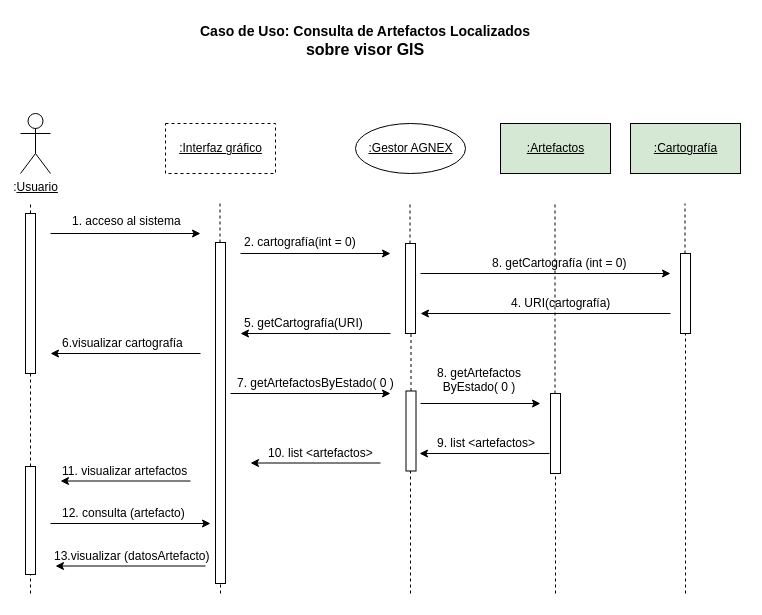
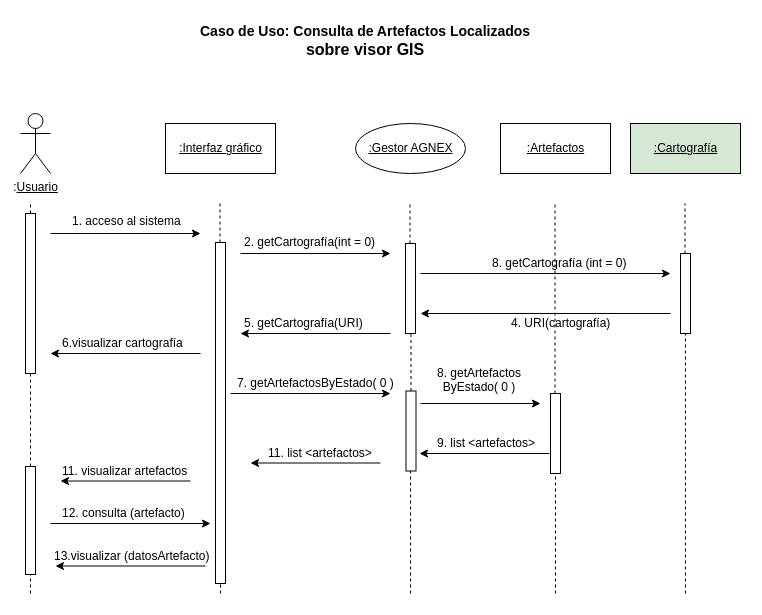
node ":Interfaz gráfico": style dashed -> solid
node ":Artefactos": fillcolor #d5e8d4 -> #ffffff
node "2. cartografía(int = 0)": label "2. cartografía(int = 0)" -> "2. getCartografía(int = 0)"
node "4. URI(cartografía)": moved (565, 304) -> (565, 324)
node "10. list <artefactos>": label "10. list <artefactos>" -> "11. list <artefactos>"
